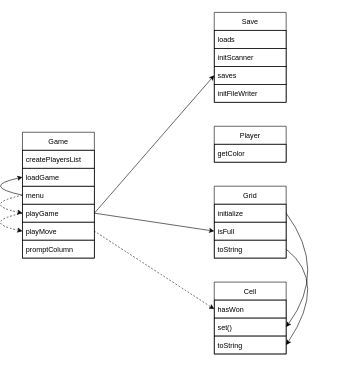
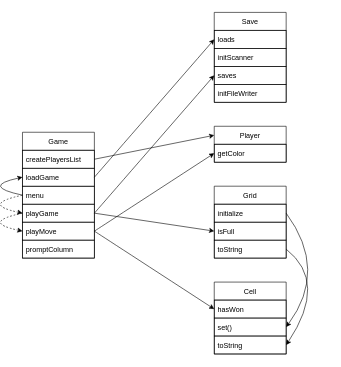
edge "loadGame" -> "loads": added
edge "createPlayersList" -> "Player": added
edge "playMove" -> "Player": added
edge "playMove" -> "hasWon": style dashed -> solid
